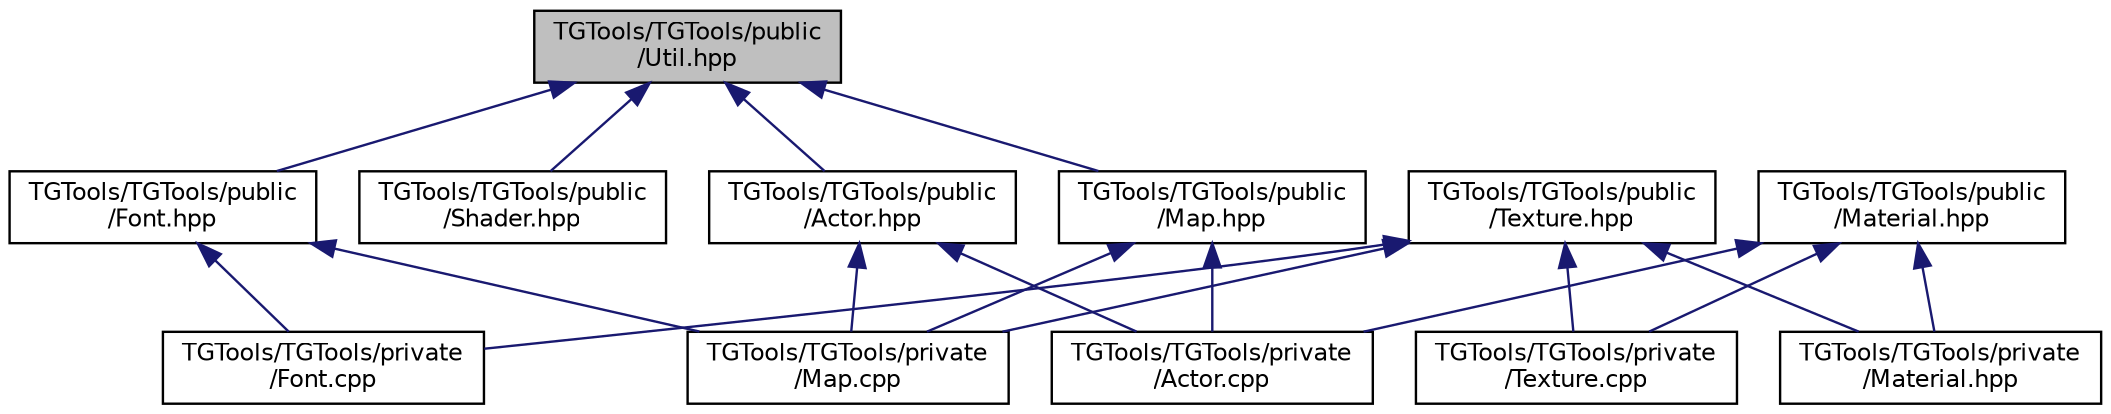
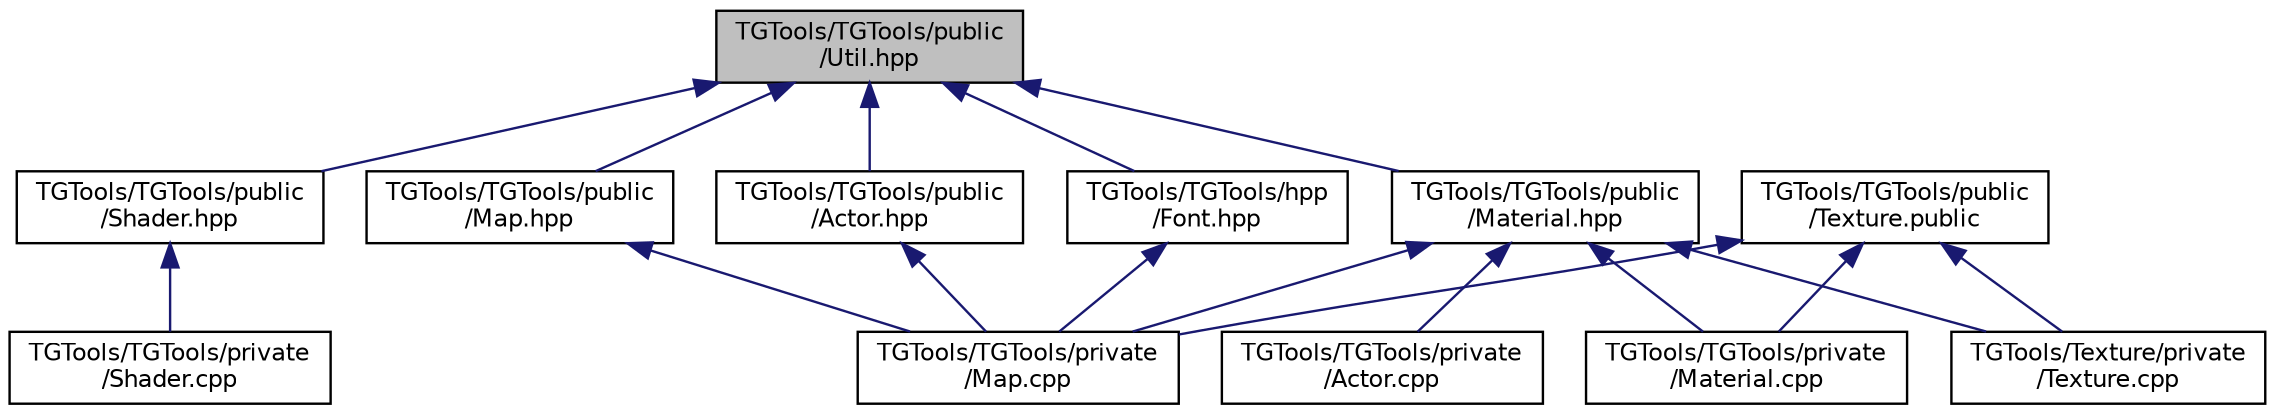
edge "TGTools/TGTools/public /Material.hpp" -> "TGTools/TGTools/public /Util.hpp": added
node "TGTools/TGTools/public /Font.hpp": label "TGTools/TGTools/public /Font.hpp" -> "TGTools/TGTools/hpp /Font.hpp"
node "TGTools/TGTools/public /Texture.hpp": label "TGTools/TGTools/public /Texture.hpp" -> "TGTools/TGTools/public /Texture.public"
edge "TGTools/TGTools/private /Map.cpp" -> "TGTools/TGTools/public /Material.hpp": added
edge "TGTools/TGTools/private /Actor.cpp" -> "TGTools/TGTools/public /Actor.hpp": removed
edge "TGTools/TGTools/private /Actor.cpp" -> "TGTools/TGTools/public /Map.hpp": removed
node "TGTools/TGTools/private /Shader.cpp": added
node "TGTools/TGTools/private /Font.cpp": removed
node "TGTools/TGTools/private /Texture.cpp": label "TGTools/TGTools/private /Texture.cpp" -> "TGTools/Texture/private /Texture.cpp"
node "TGTools/TGTools/private /Material.hpp": label "TGTools/TGTools/private /Material.hpp" -> "TGTools/TGTools/private /Material.cpp"
